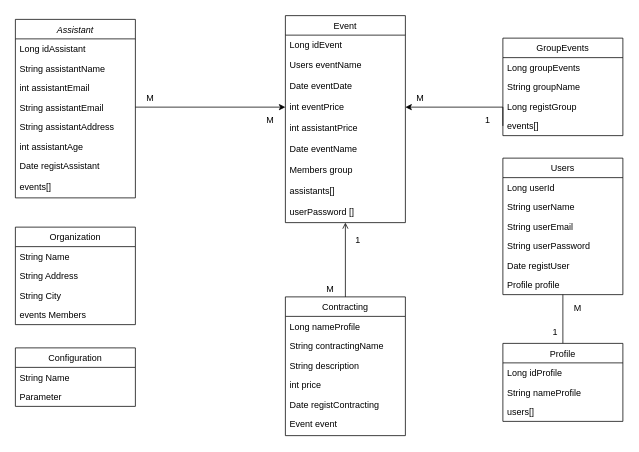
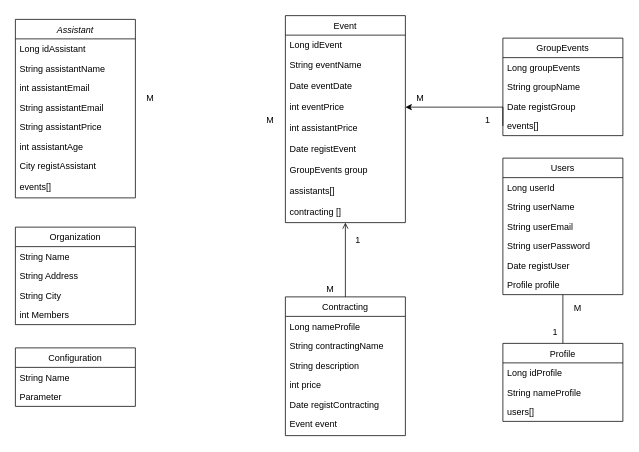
node "Users eventName": label "Users eventName" -> "String eventName"
edge "String assistantEmail" -> "int eventPrice": removed
node "Long registGroup": label "Long registGroup" -> "Date registGroup"
node "String assistantAddress": label "String assistantAddress" -> "String assistantPrice"
node "Date eventName": label "Date eventName" -> "Date registEvent"
node "Date registAssistant": label "Date registAssistant" -> "City registAssistant"
node "Members group": label "Members group" -> "GroupEvents group"
node "userPassword []": label "userPassword []" -> "contracting []"
node "events Members": label "events Members" -> "int Members"
